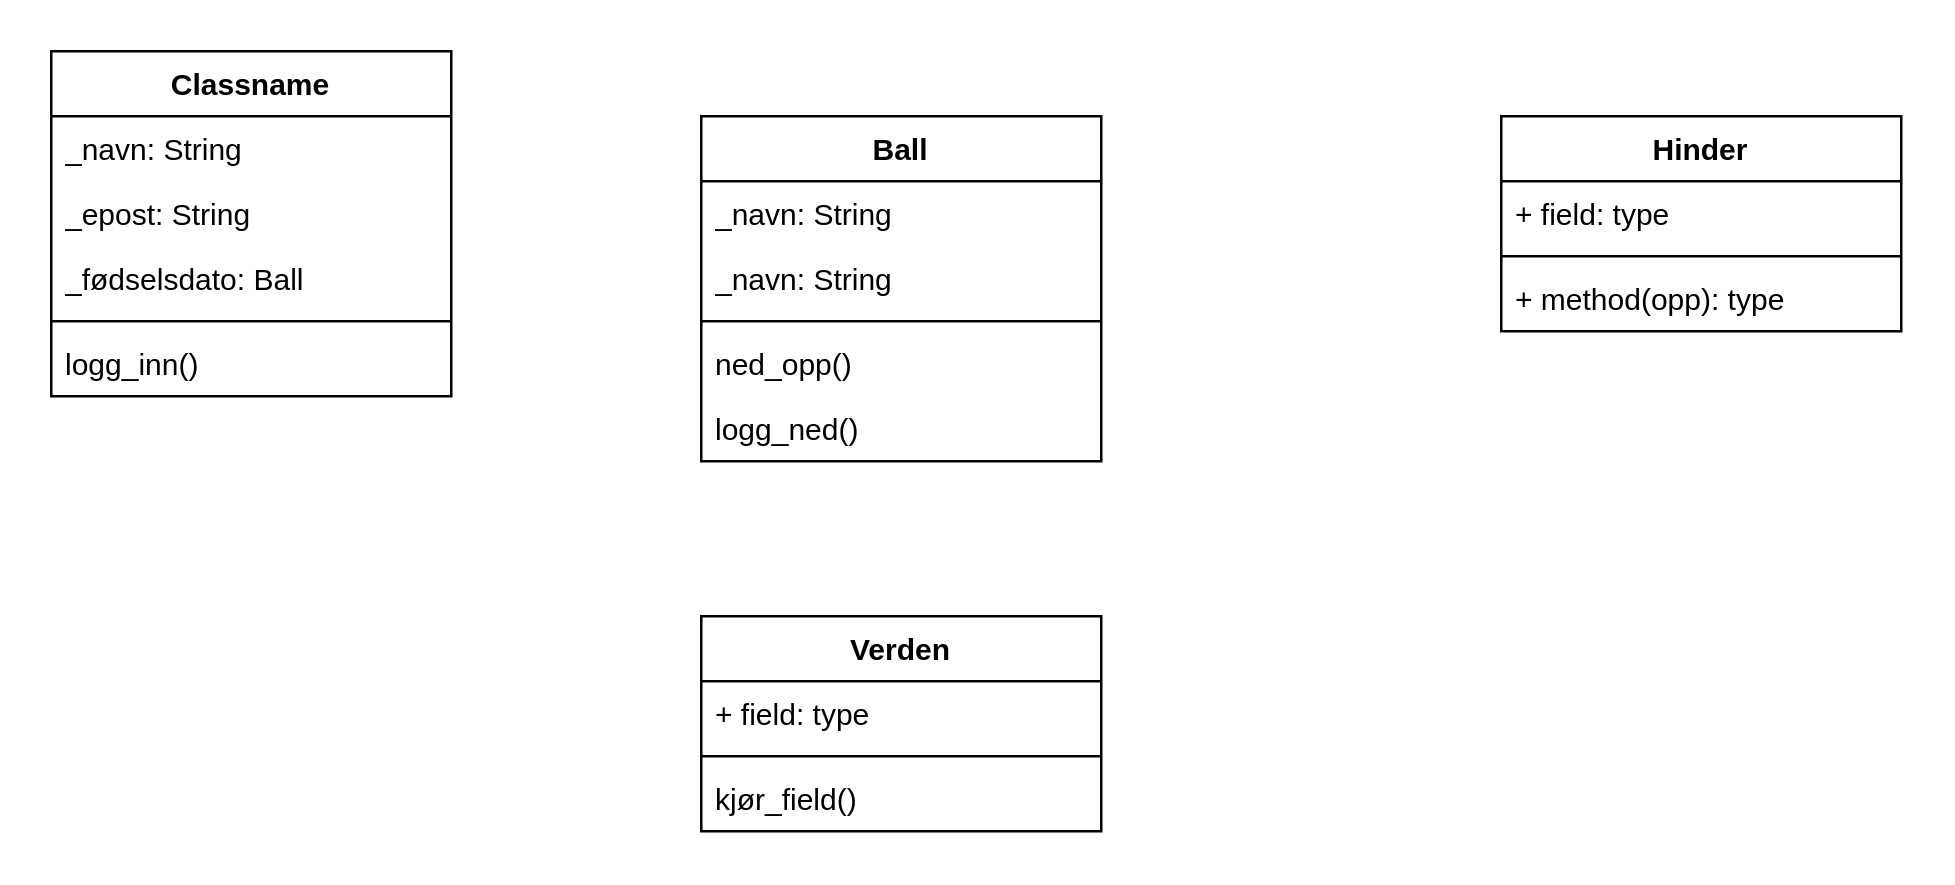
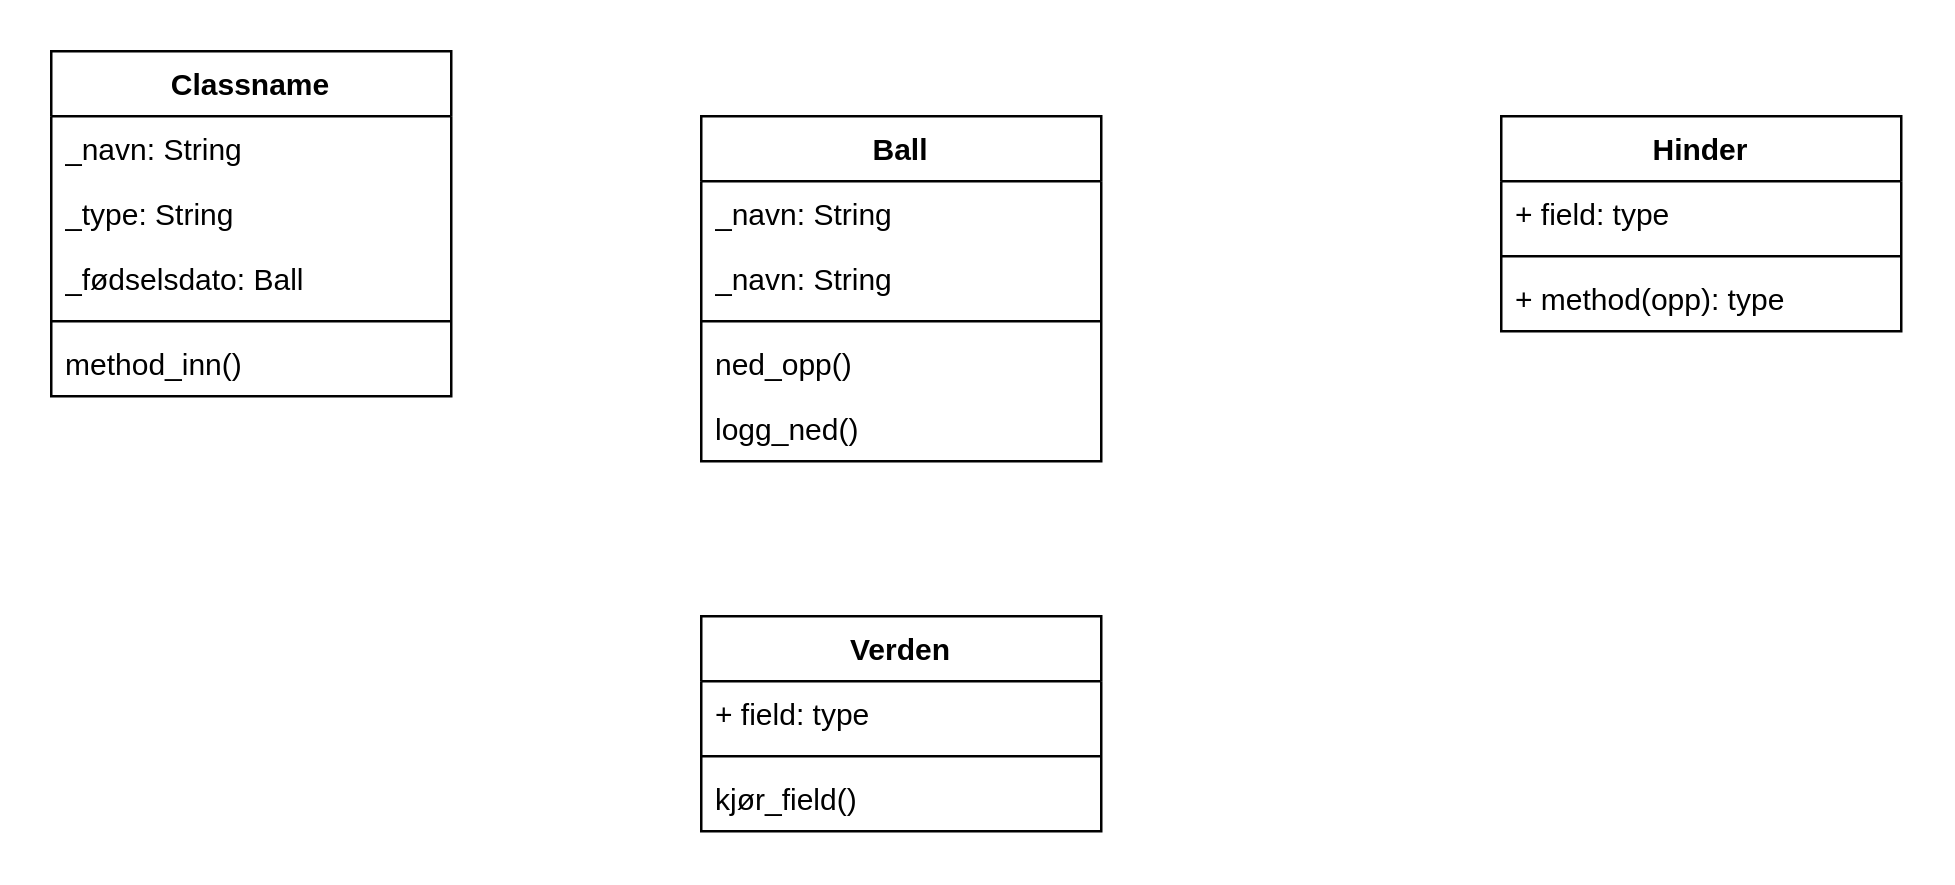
node "_epost: String": label "_epost: String" -> "_type: String"
node "logg_inn()": label "logg_inn()" -> "method_inn()"
